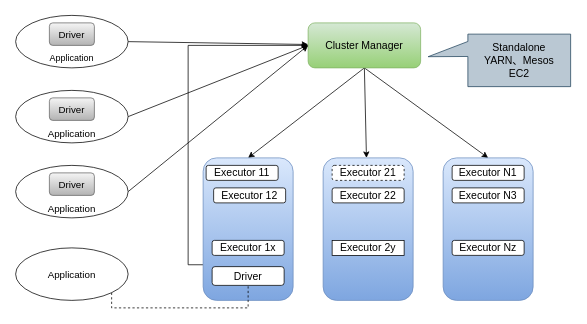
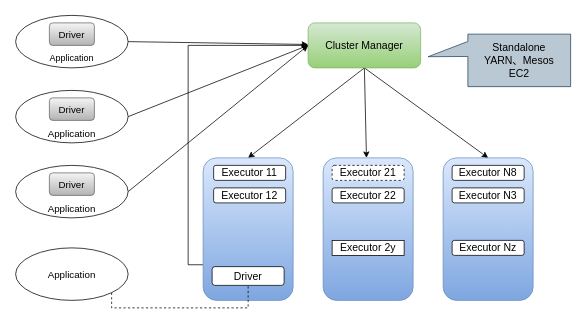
node "Executor 11": moved (242, 173) -> (249, 173)
node "Executor N1": label "Executor N1" -> "Executor N8"
node "Executor 1x": removed
